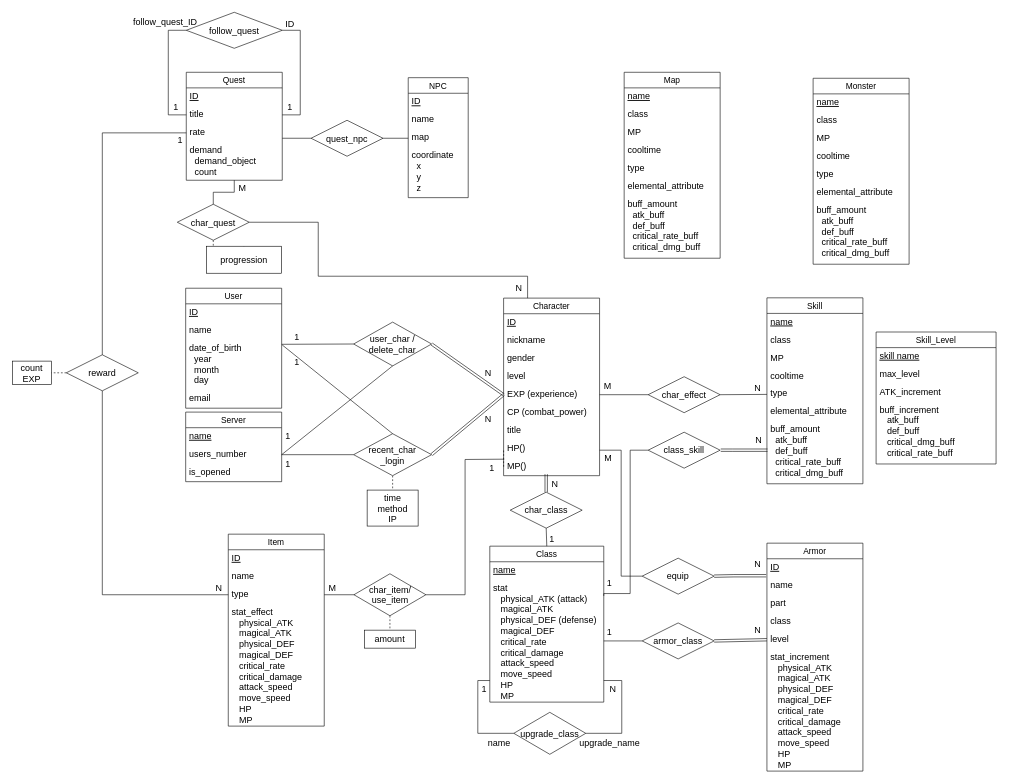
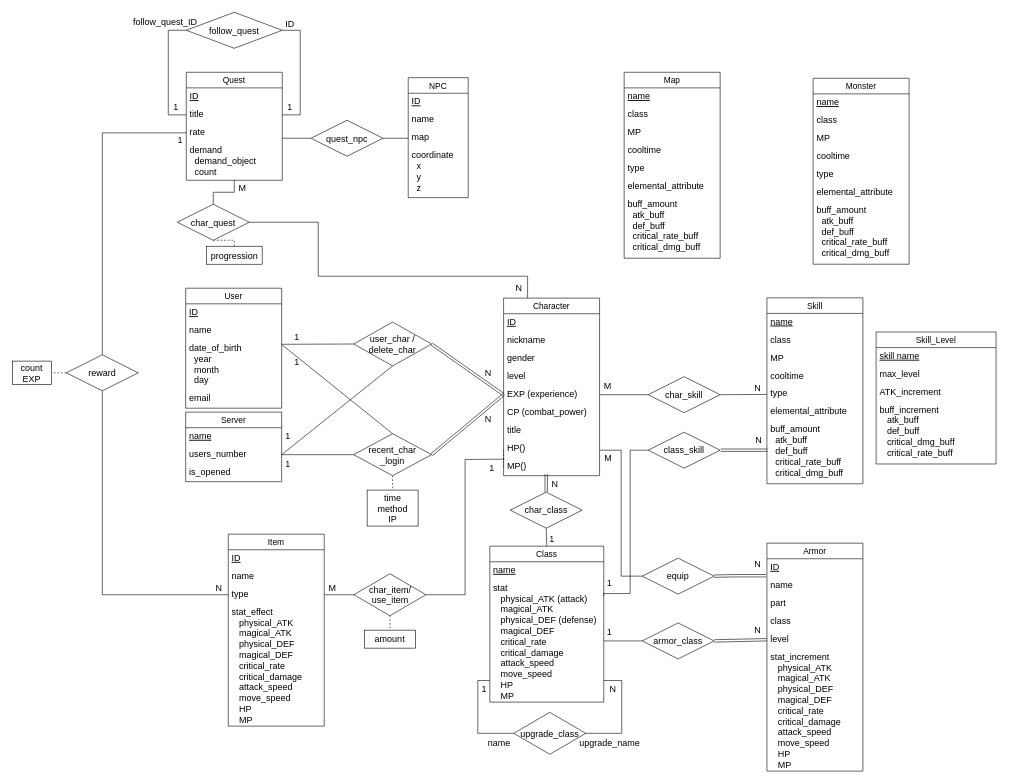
node "progression": size 75x27 -> 56x18
node "char_effect": label "char_effect" -> "char_skill"
